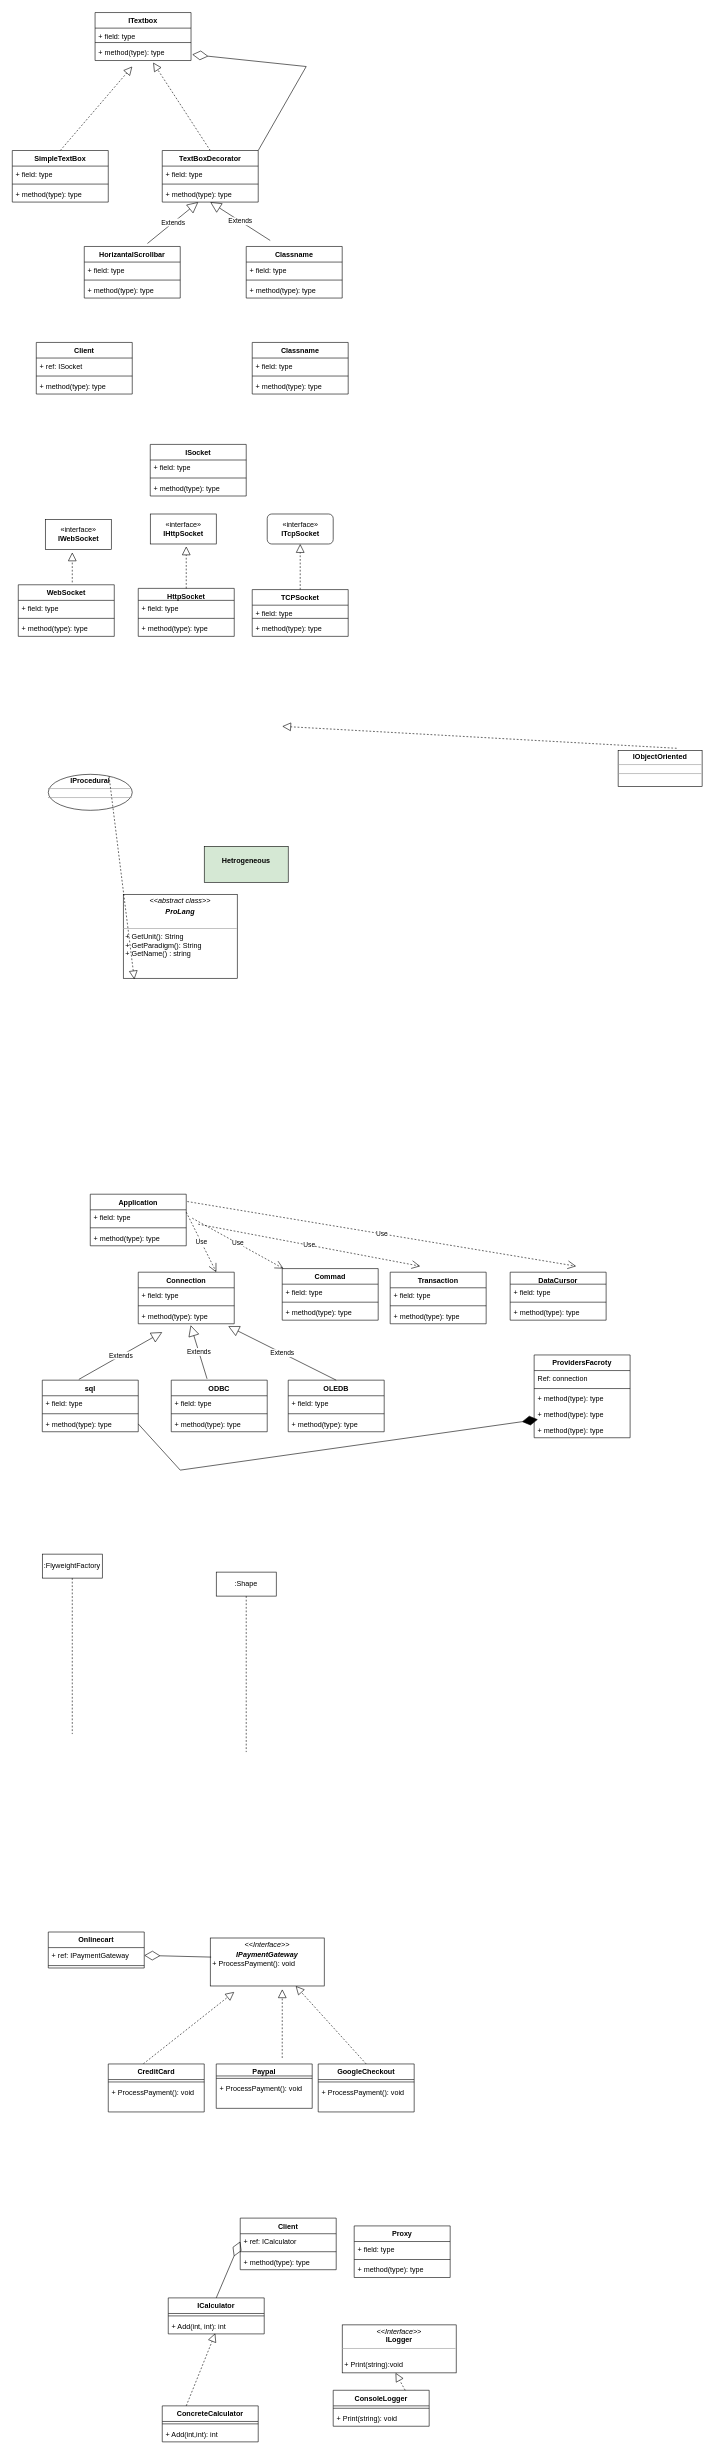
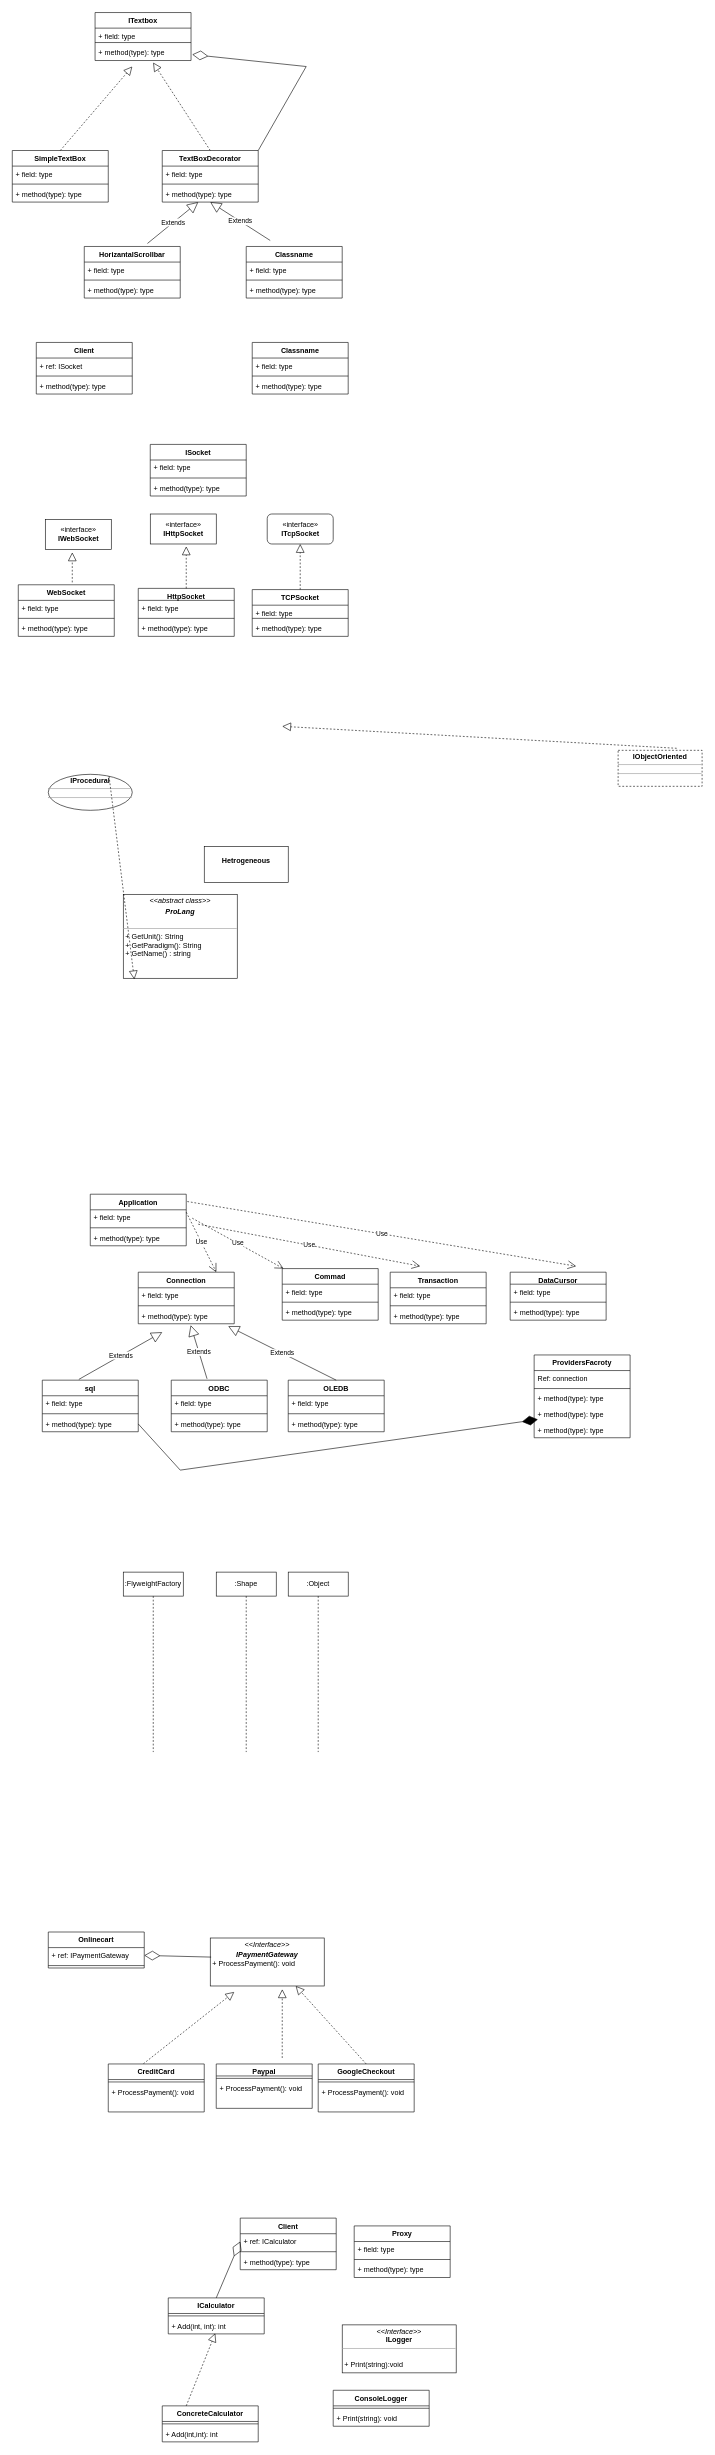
node "IObjectOriented": style solid -> dashed
node "Hetrogeneous": fillcolor #d5e8d4 -> #ffffff
node ":FlyweightFactory": moved (72, 1644) -> (153, 1662)
node ":Object": added
edge "ConsoleLogger" -> "<<Interface>> ILogger + Print(string):void": removed
